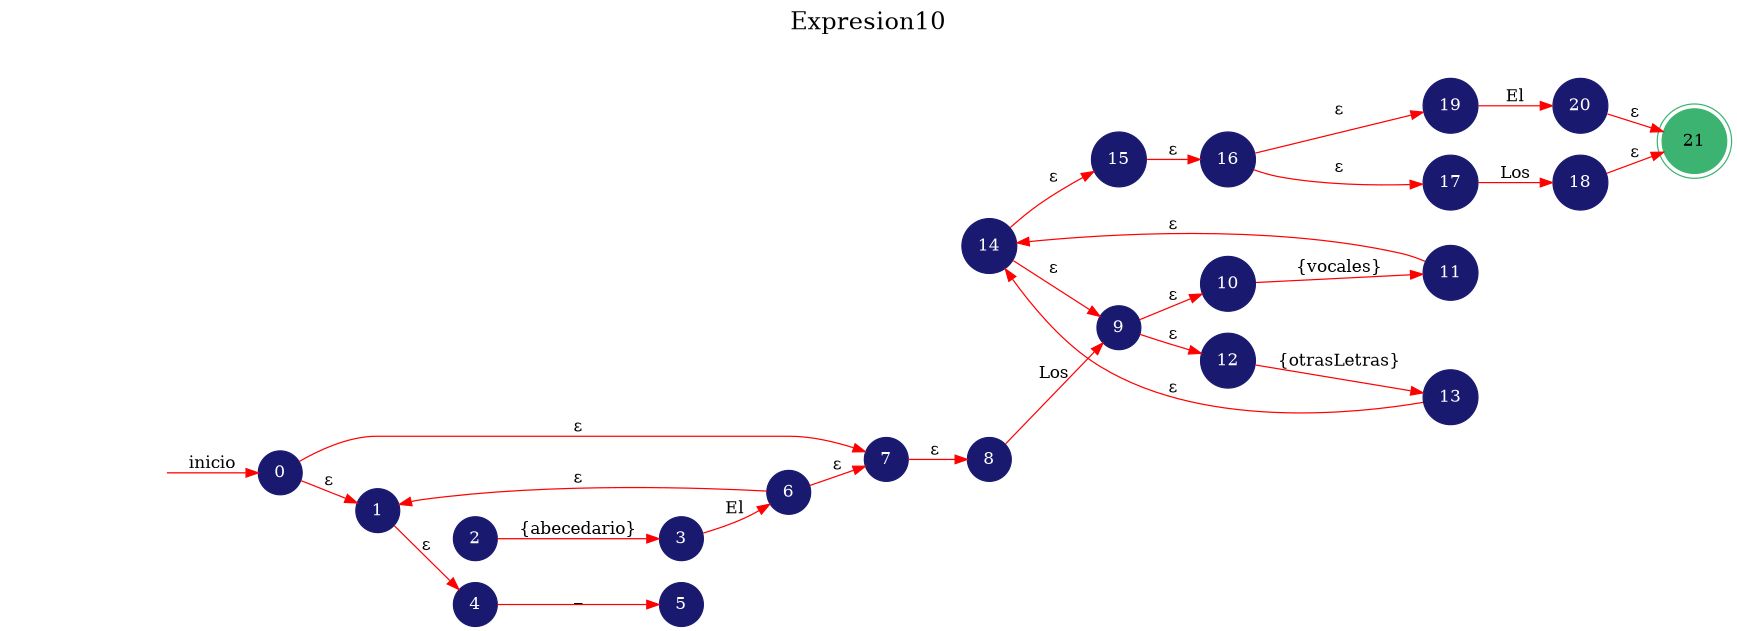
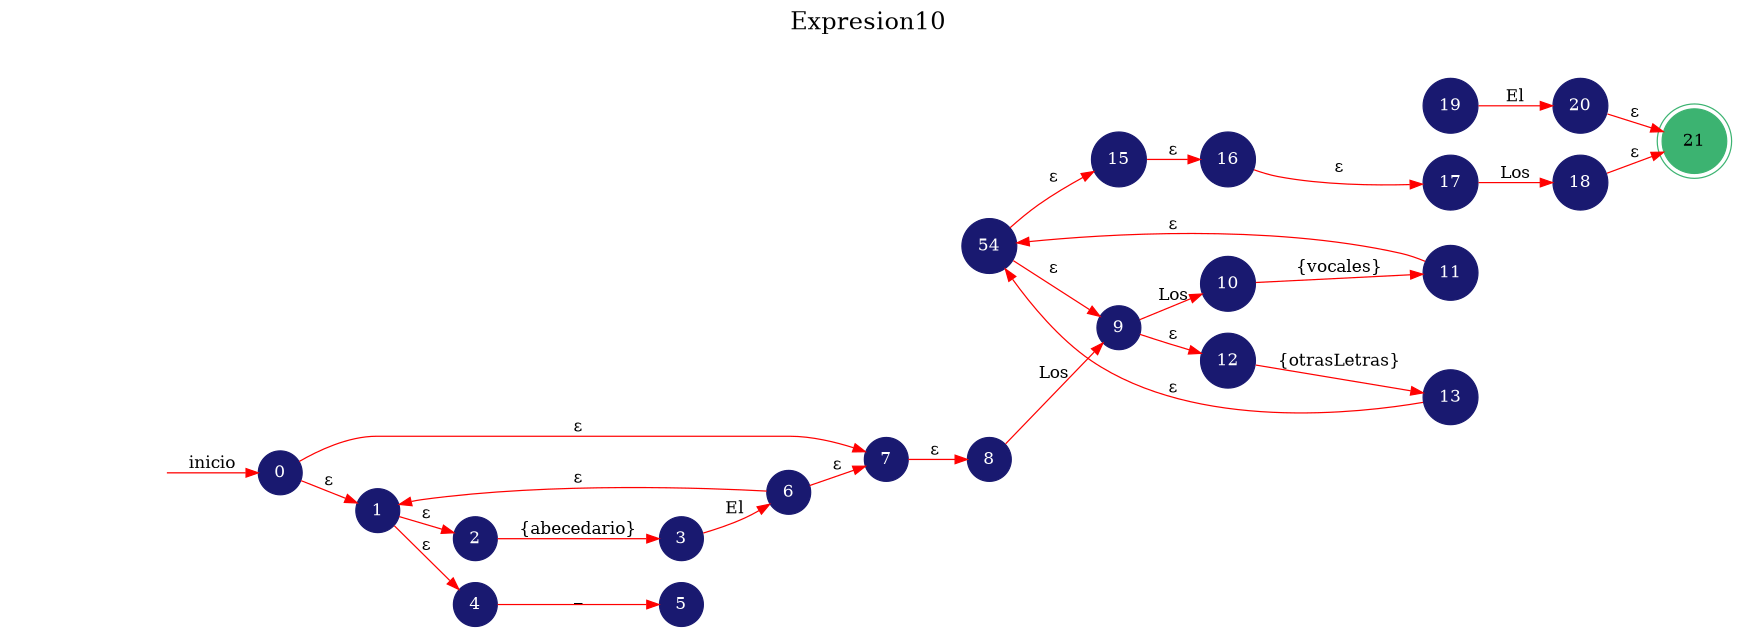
edge "16" -> "19": removed, label "ε"
node "14": label "14" -> "54"
edge "9" -> "10": label "ε" -> "Los"
edge "1" -> "2": added, label "ε"
